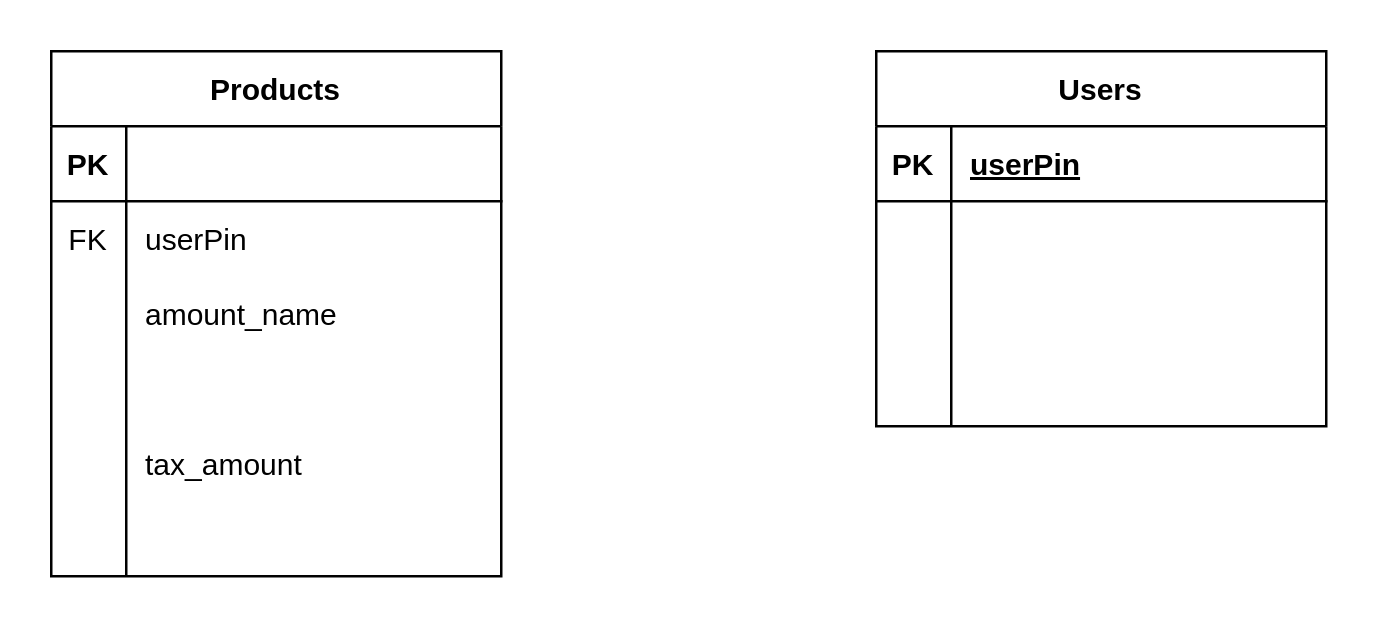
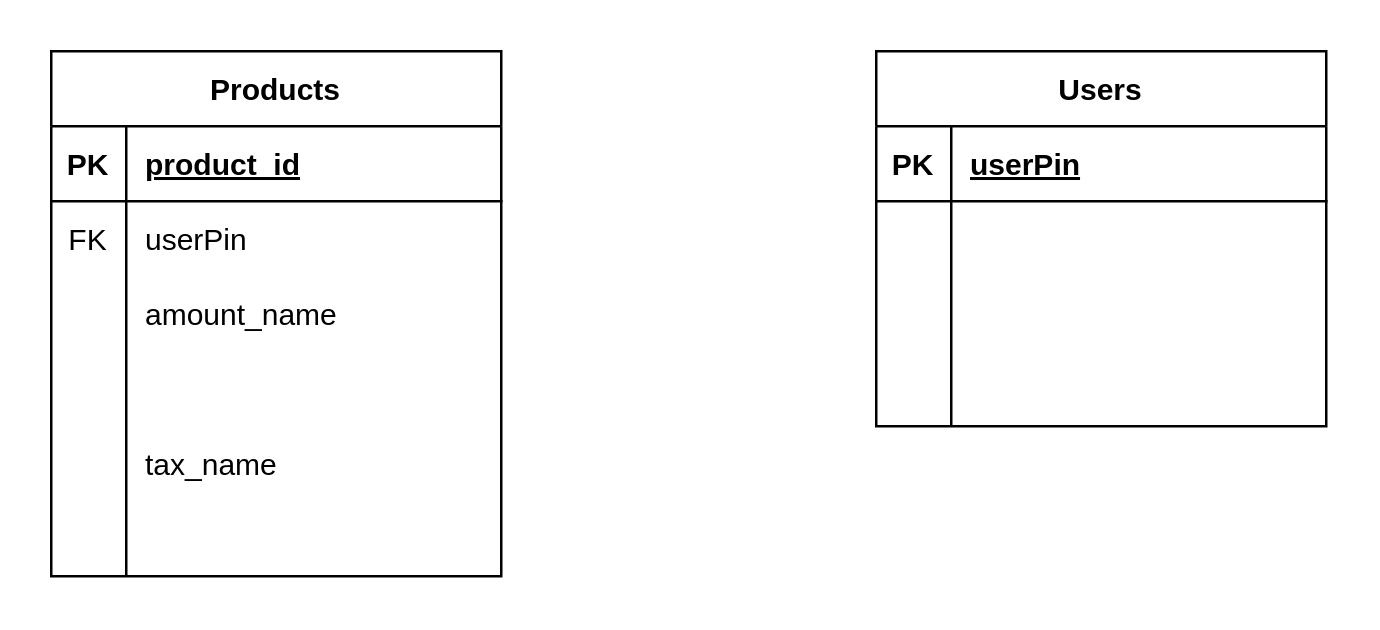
node "product_id": added
node "tax_amount": label "tax_amount" -> "tax_name"
